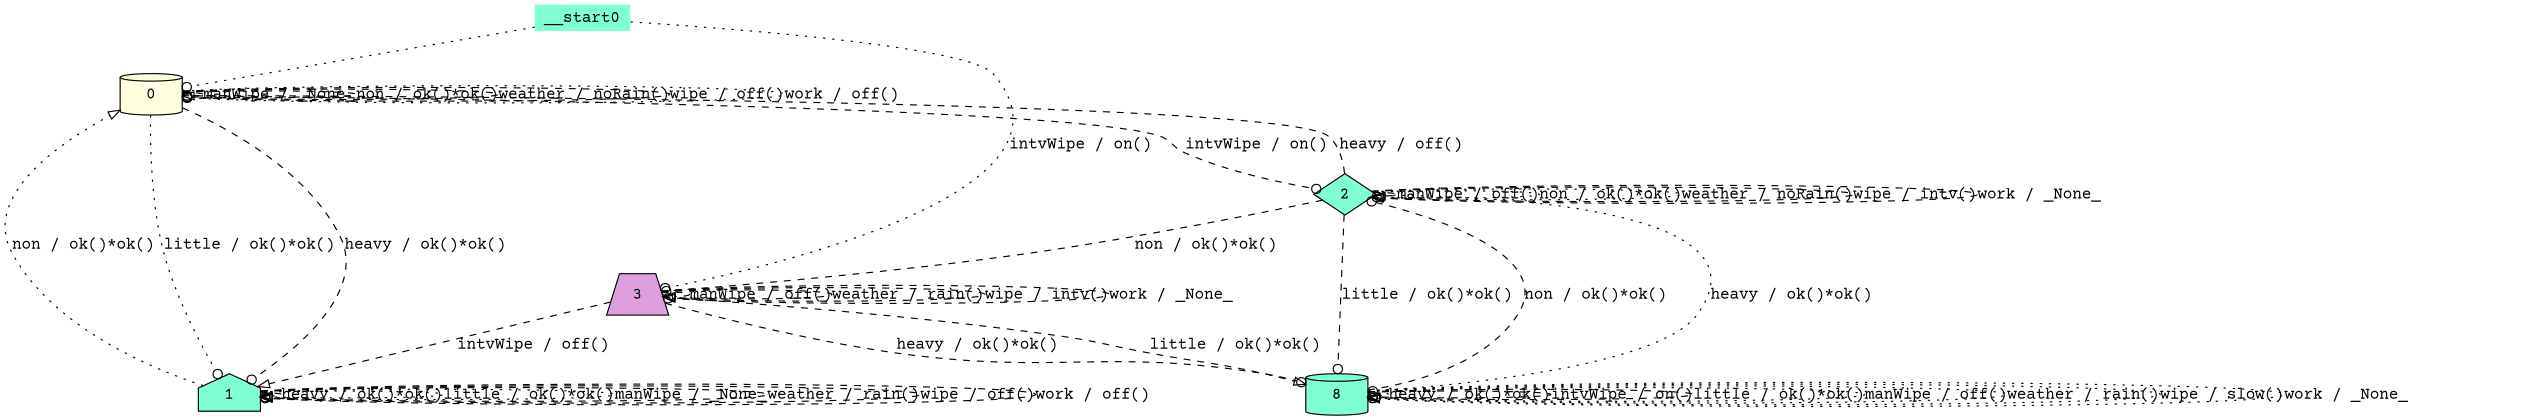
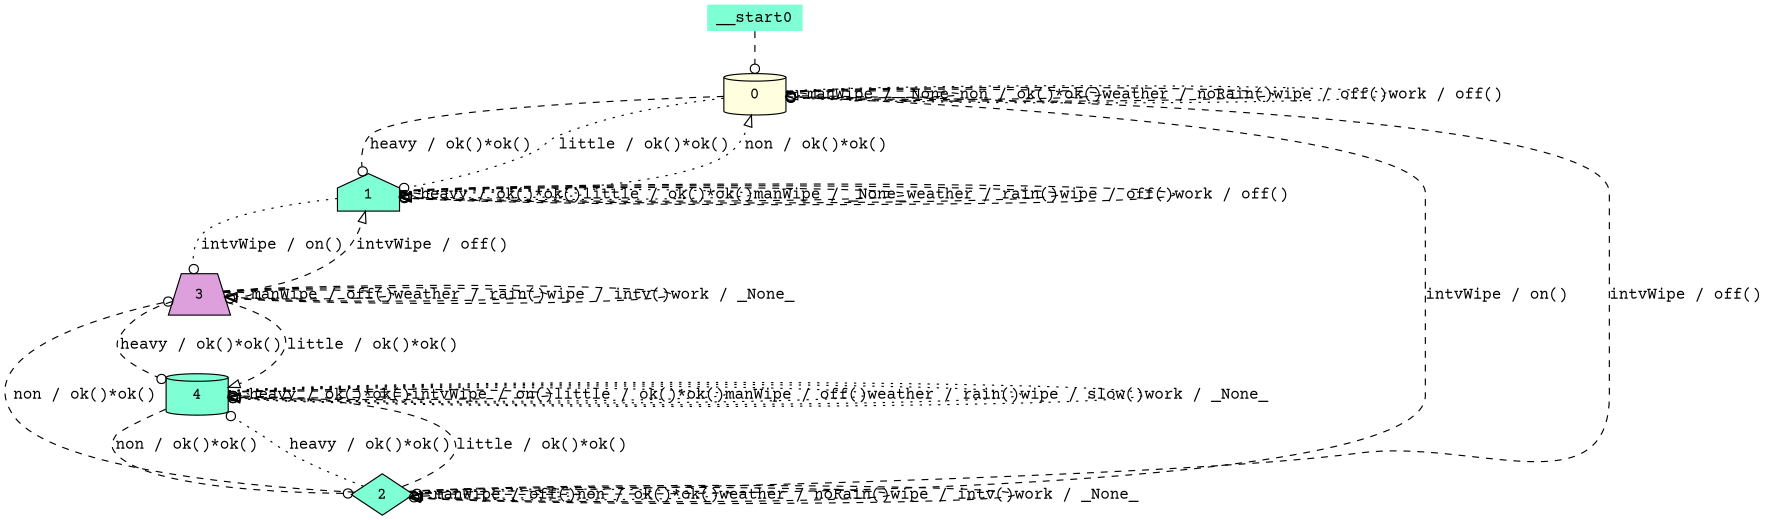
edge "__start0" -> "0": style dotted -> dashed
edge "__start0" -> "3": now "1" -> "3"
edge "2" -> "0": label "heavy / off()" -> "intvWipe / off()"
node "8": label "8" -> "4"
